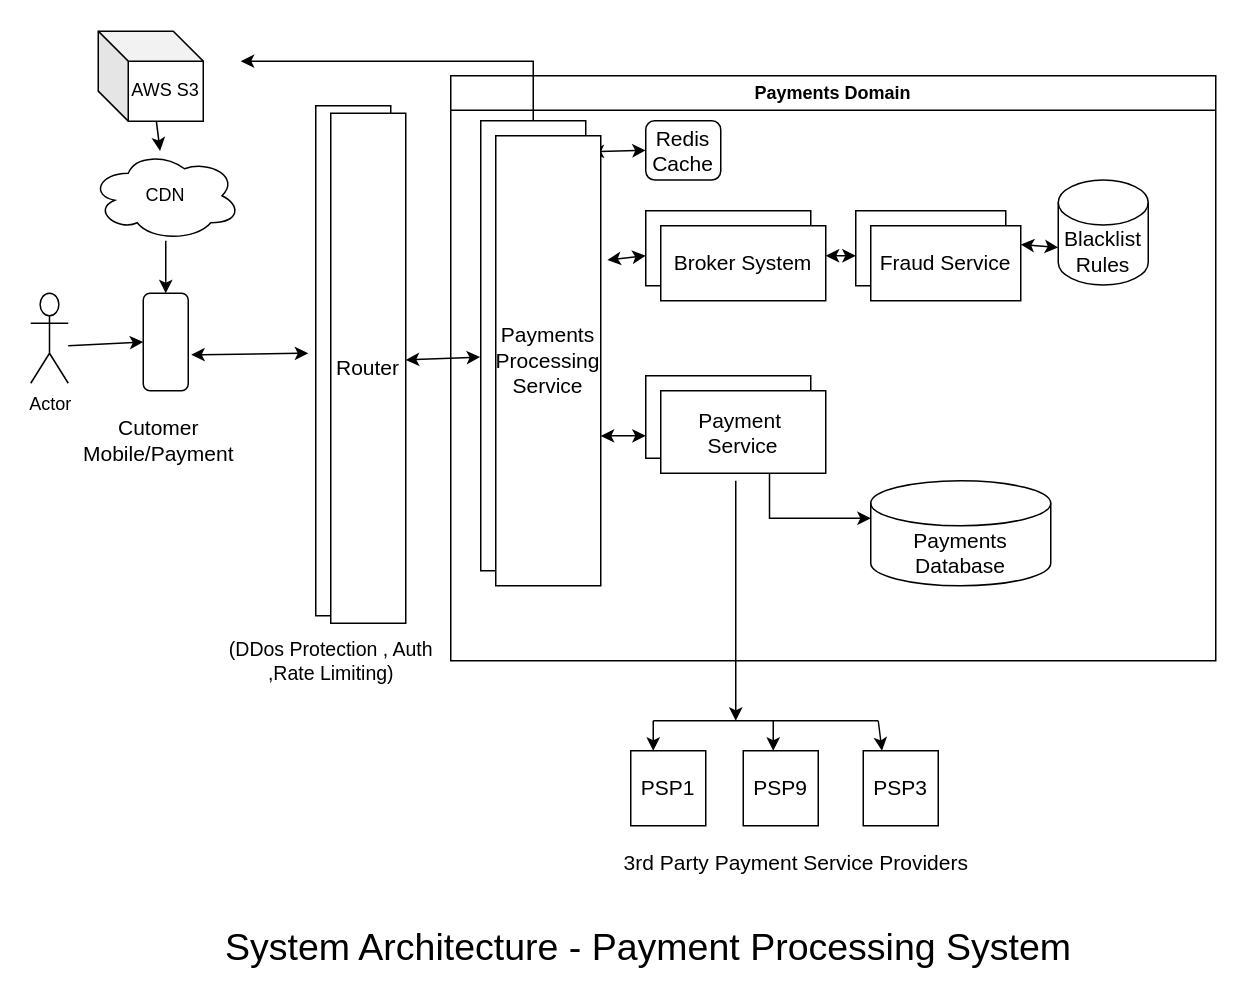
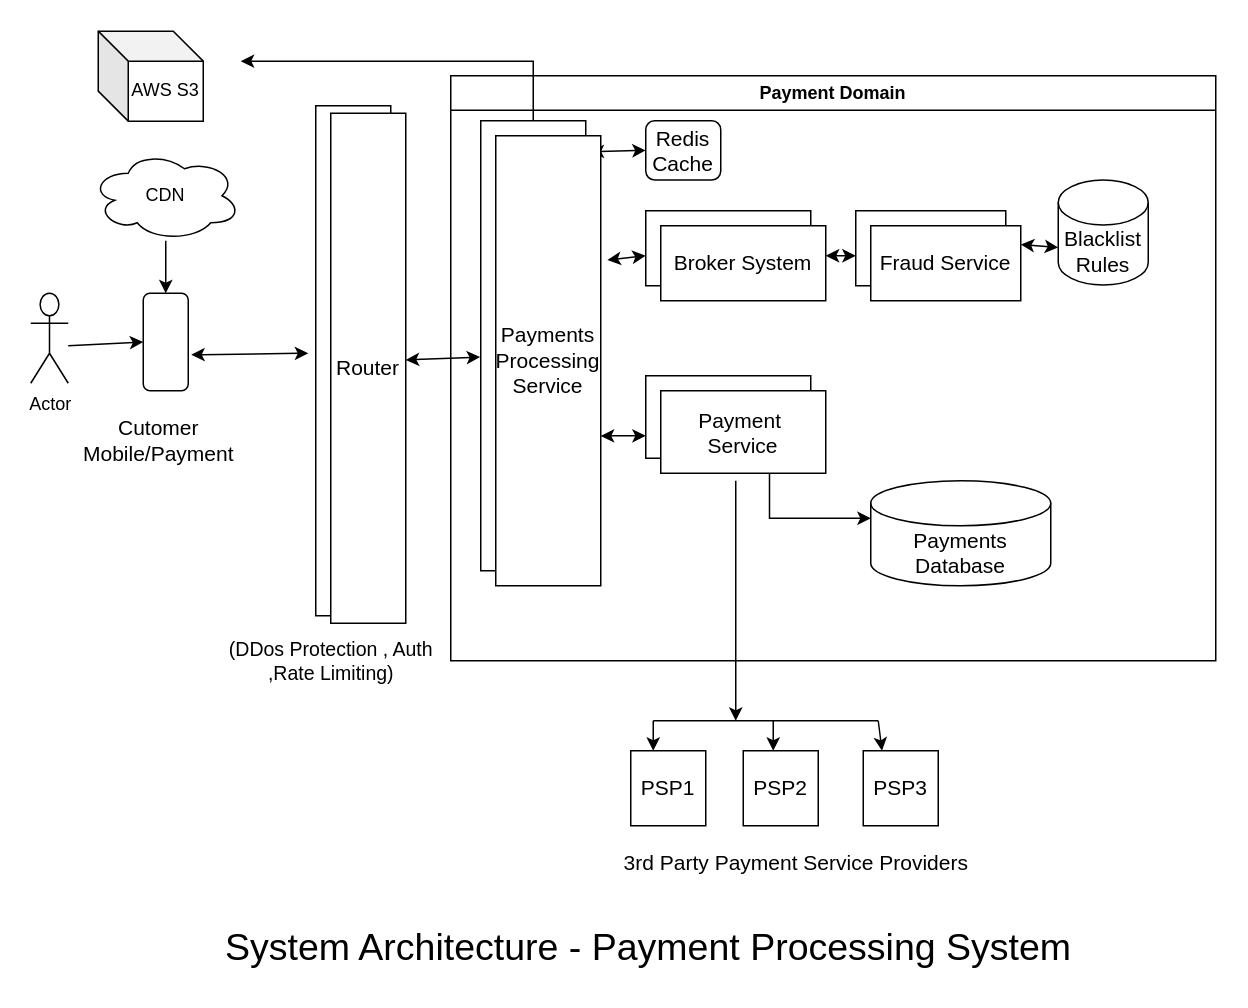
node "Payments Domain": label "Payments Domain" -> "Payment Domain"
edge "AWS S3" -> "CDN": removed
node "PSP9": label "PSP9" -> "PSP2"
